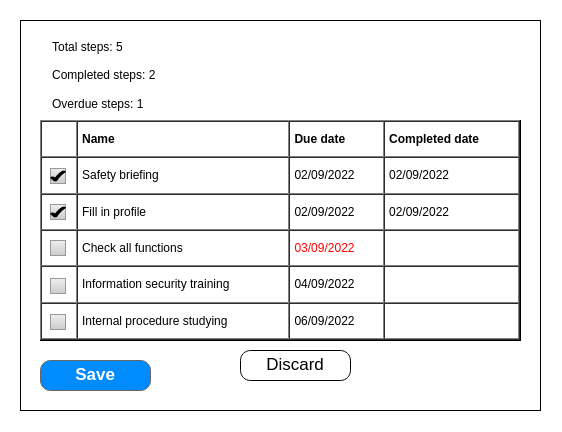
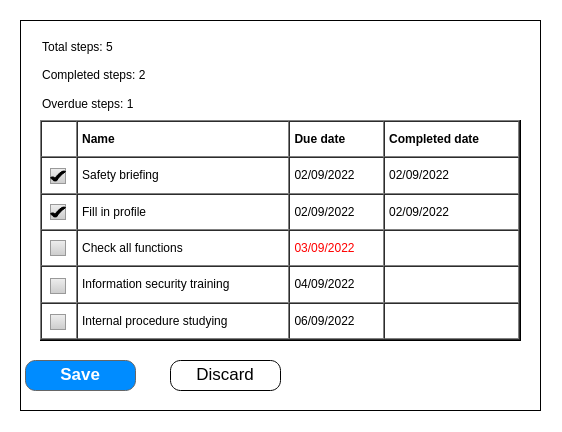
node "Total steps: 5 Completed steps: 2 Overdue steps: 1": moved (116, 76) -> (106, 76)
node "Discard": moved (296, 366) -> (226, 376)
node "Save": moved (96, 376) -> (81, 376)
